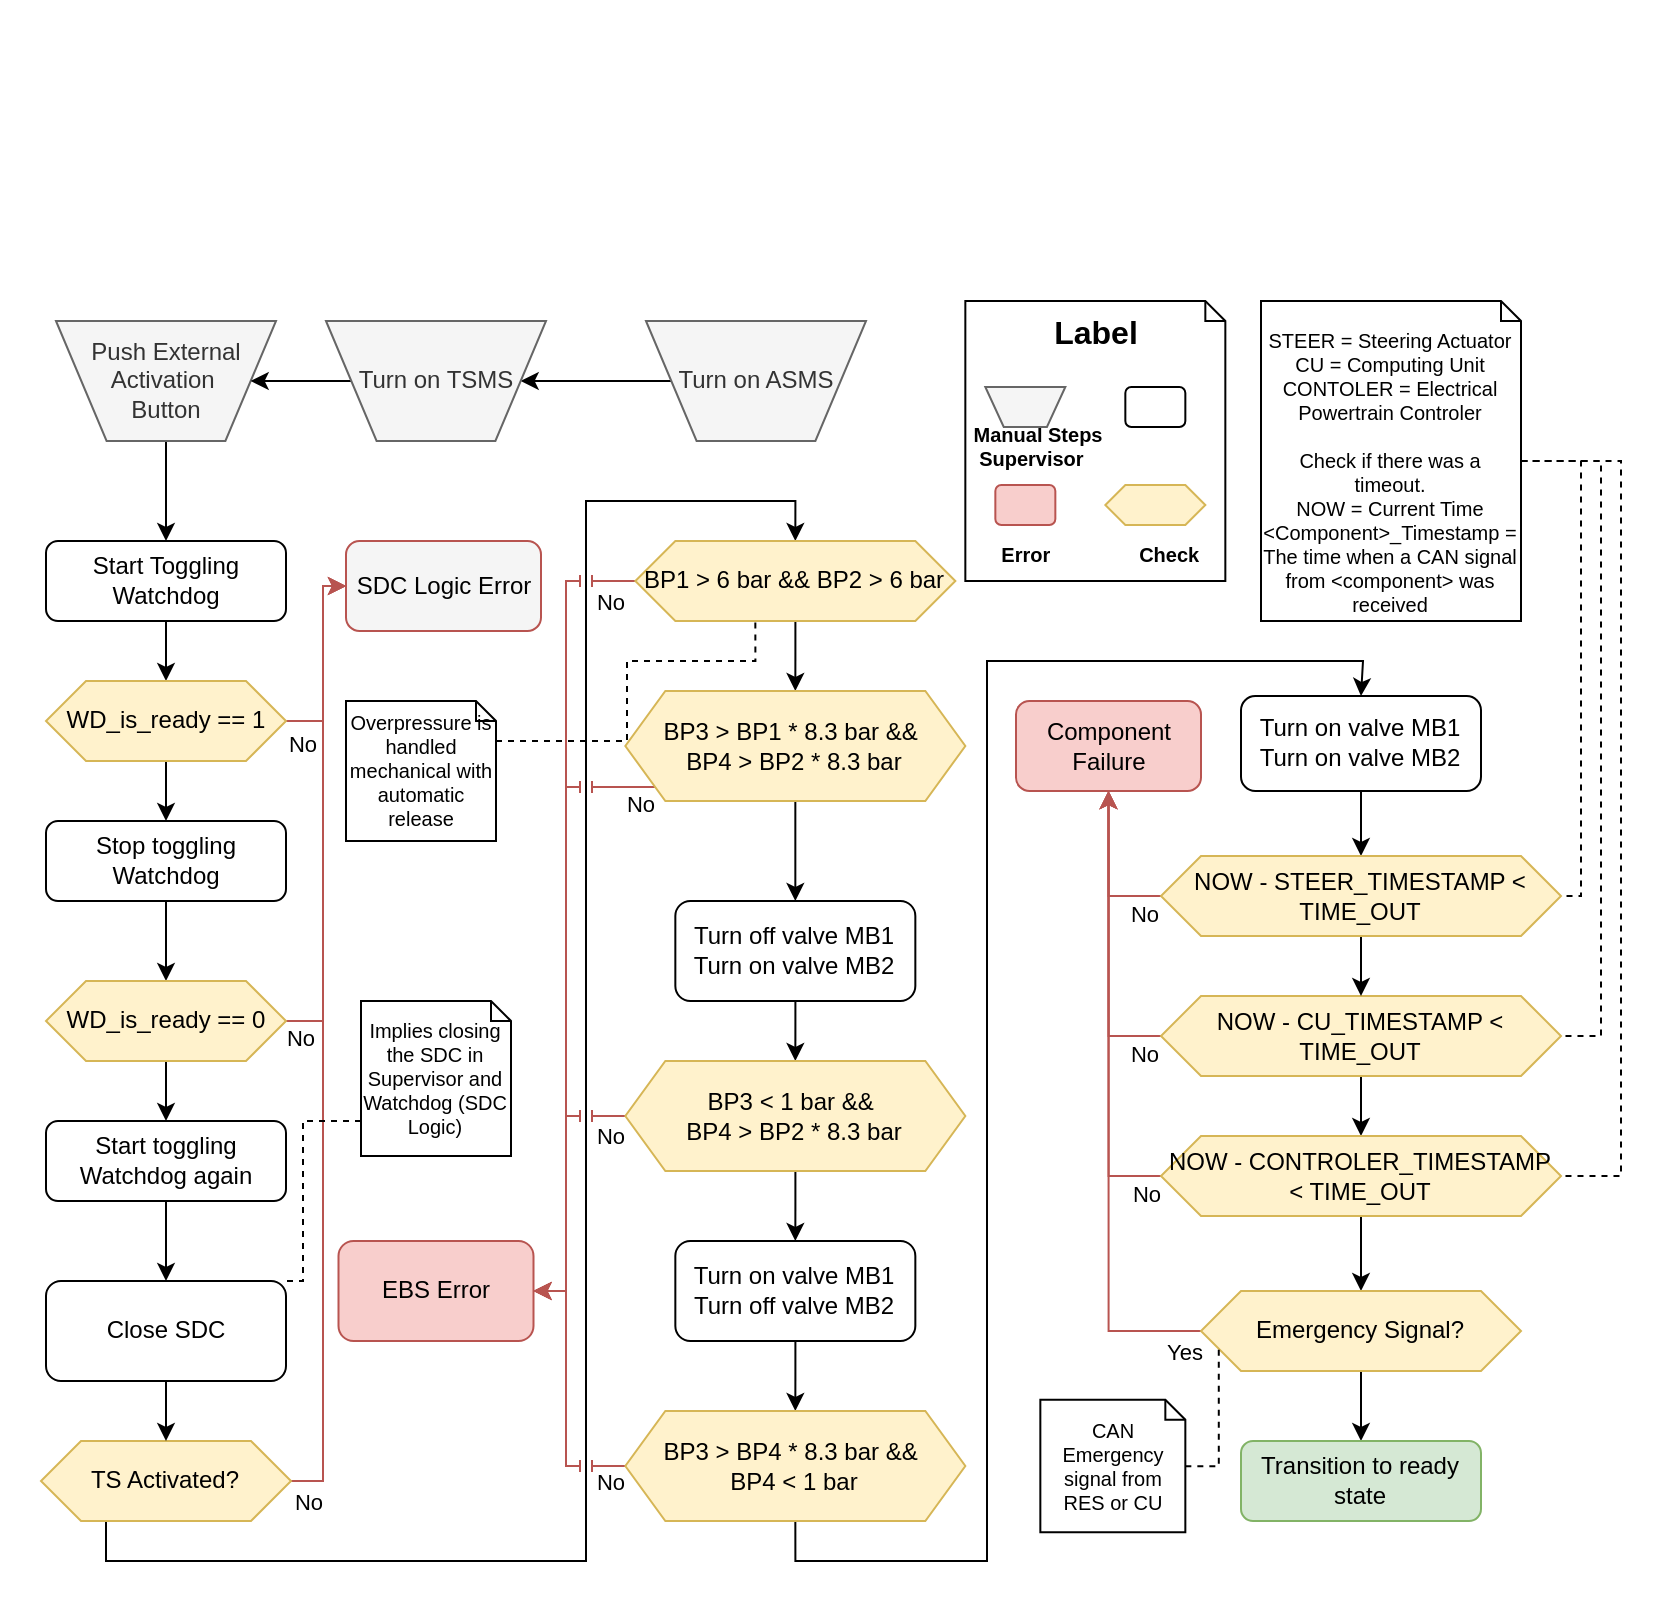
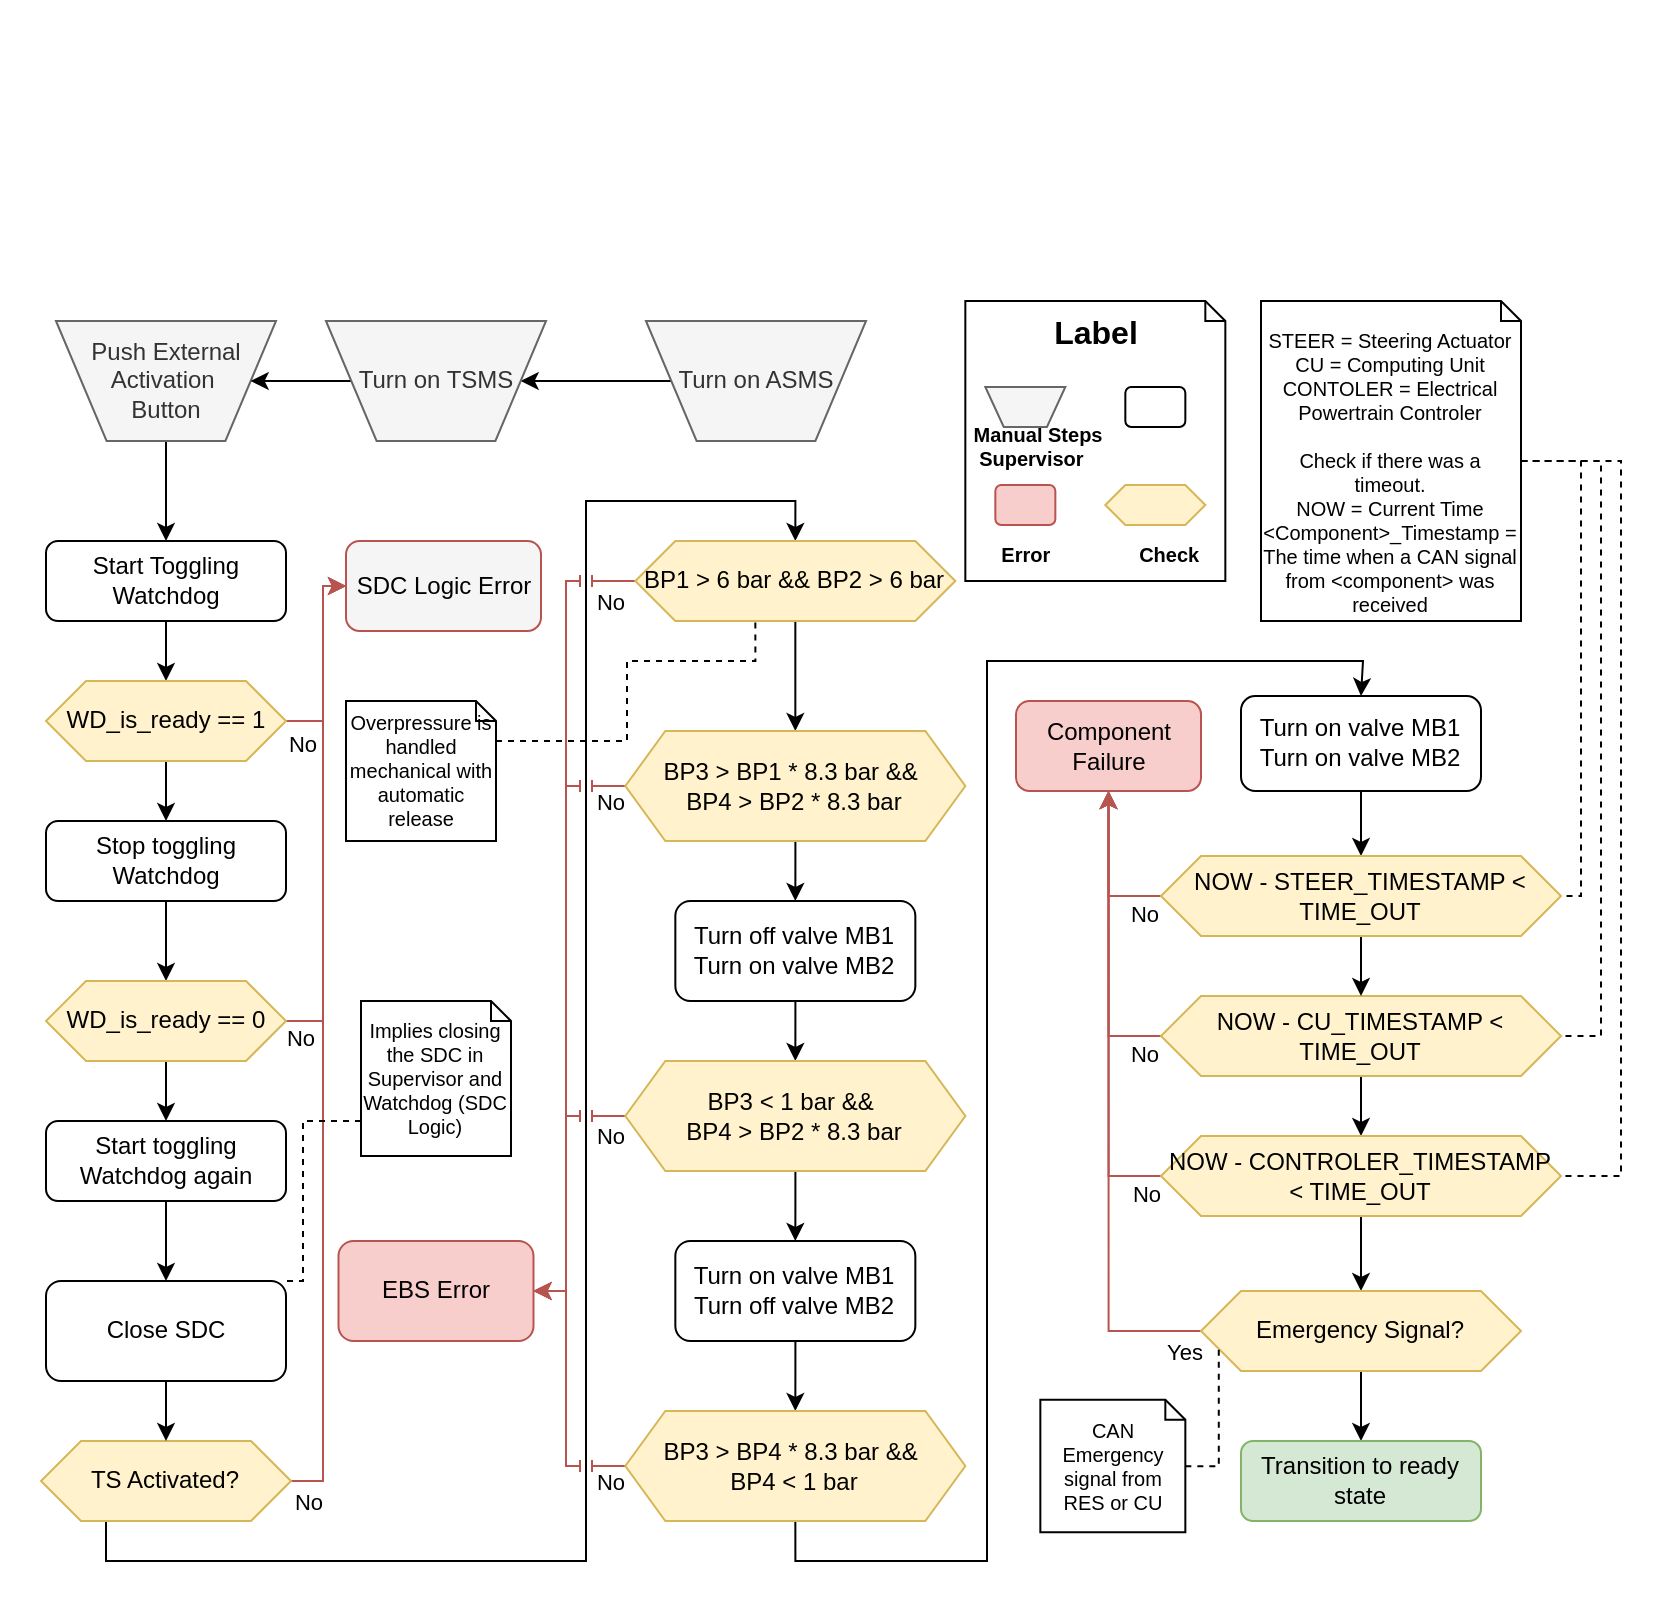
node "BP3 > BP1 * 8.3 bar && BP4 > BP2 * 8.3 bar": moved (795, 746) -> (795, 786)
